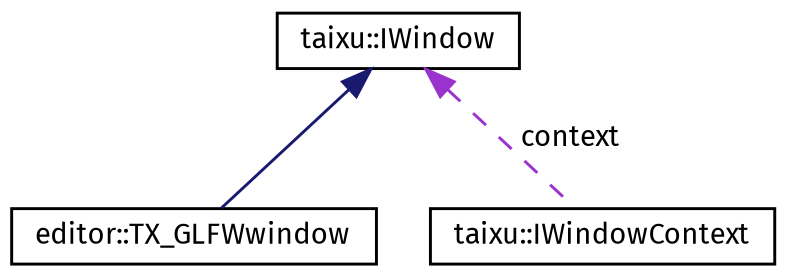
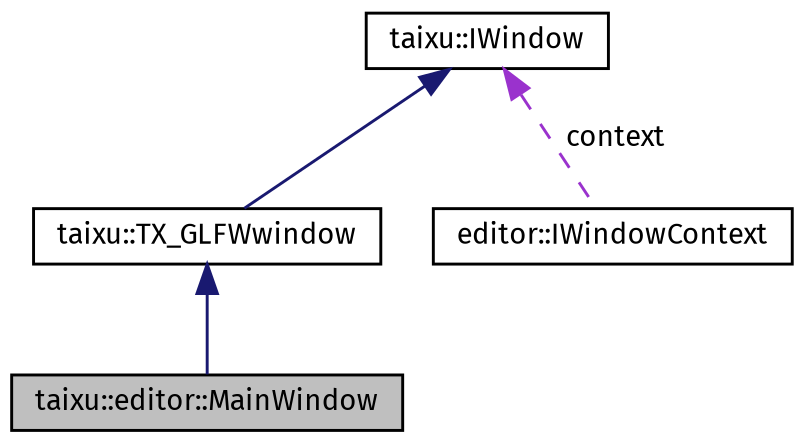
node "editor::TX_GLFWwindow": label "editor::TX_GLFWwindow" -> "taixu::TX_GLFWwindow"
node "taixu::IWindowContext": label "taixu::IWindowContext" -> "editor::IWindowContext"
node "taixu::editor::MainWindow": added
